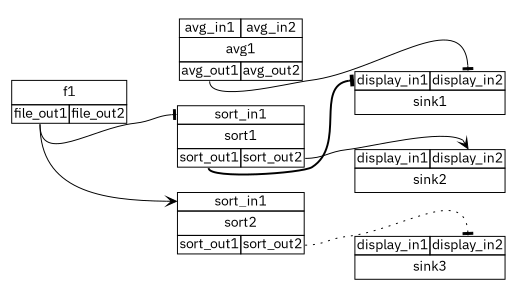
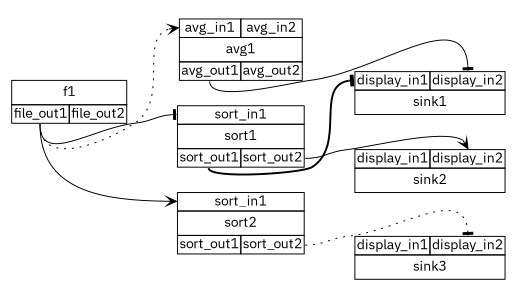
edge "f1" -> "avg_in1": added
